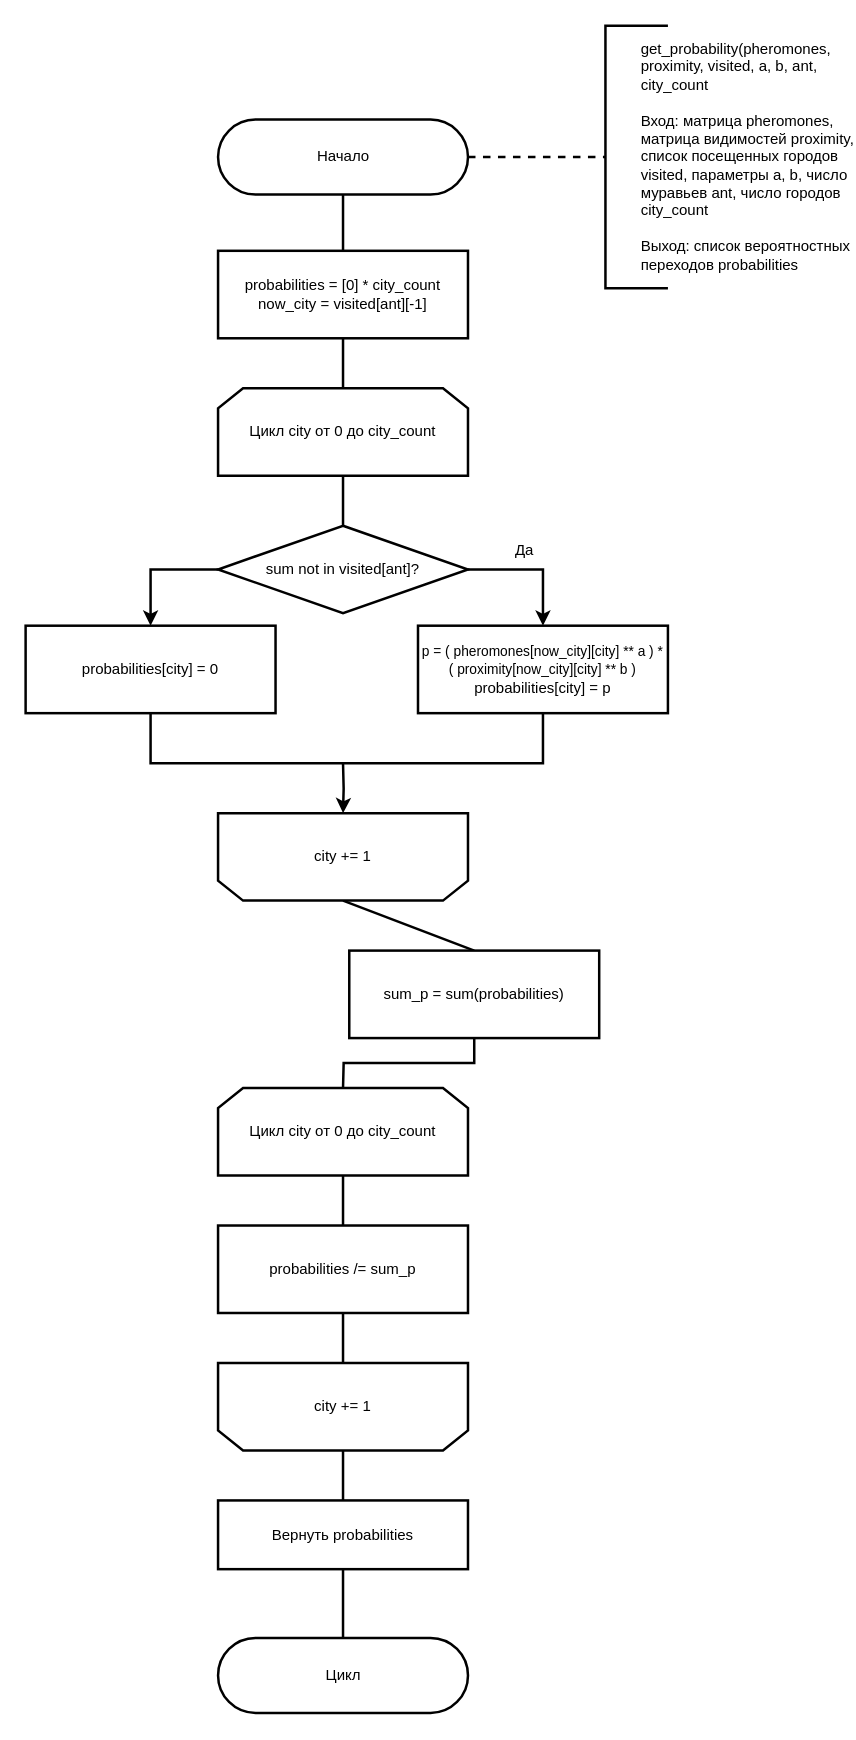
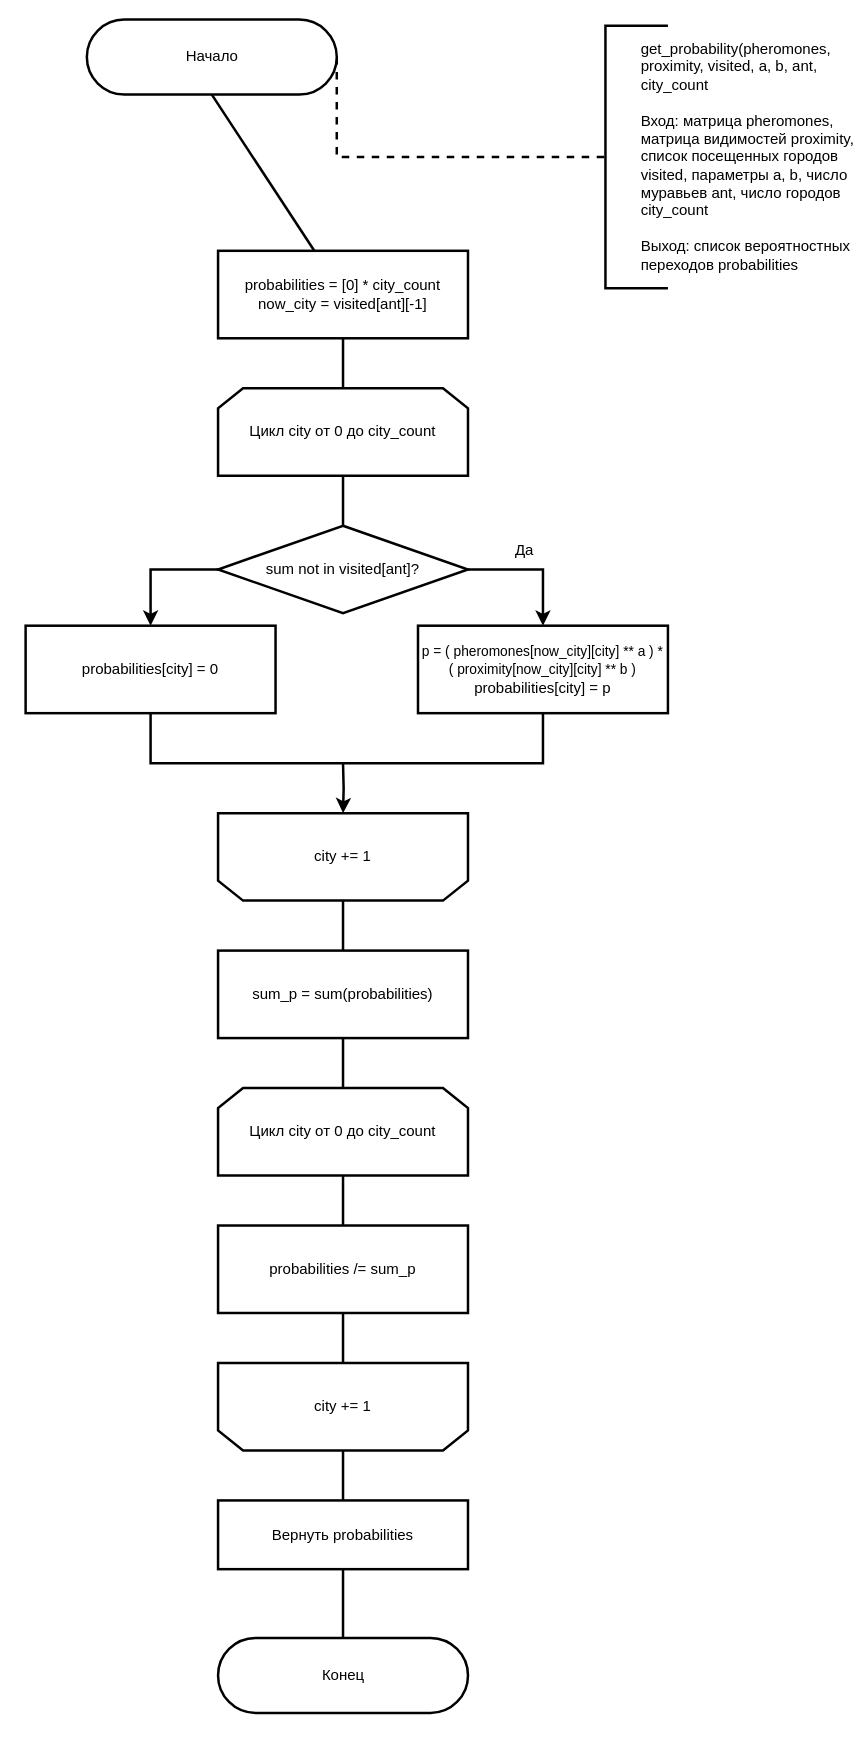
node "Начало": moved (343, 157) -> (212, 57)
node "sum_p = sum(probabilities)": moved (474, 994) -> (343, 994)
node "Цикл": label "Цикл" -> "Конец"
